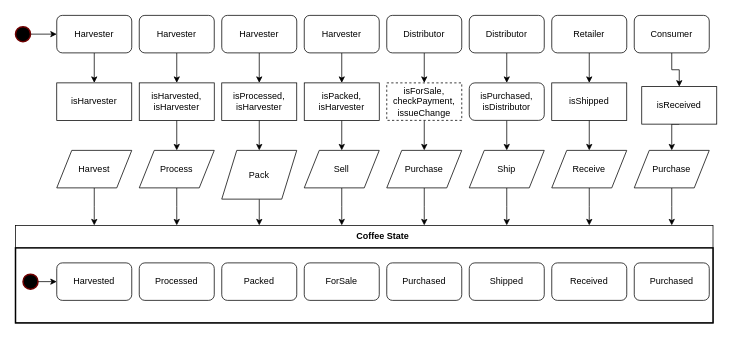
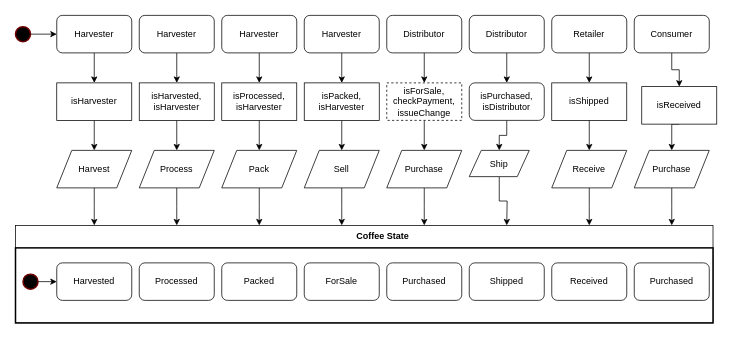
edge "isHarvester" -> "Harvest": added
node "Ship": size 75x38 -> 60x26
node "Pack": size 75x49 -> 75x38
